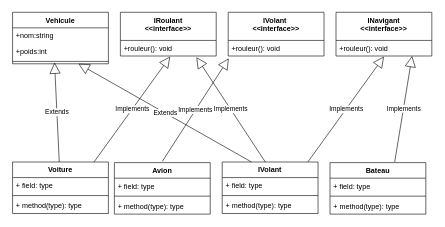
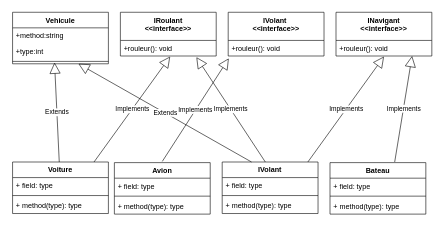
node "+nom:string": label "+nom:string" -> "+method:string"
node "+poids:int": label "+poids:int" -> "+type:int"
